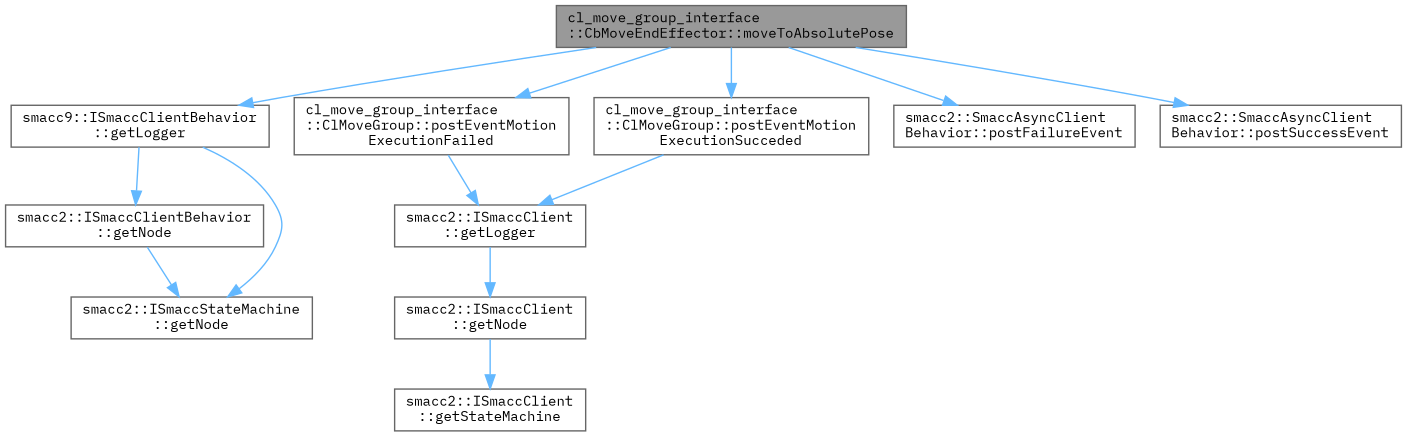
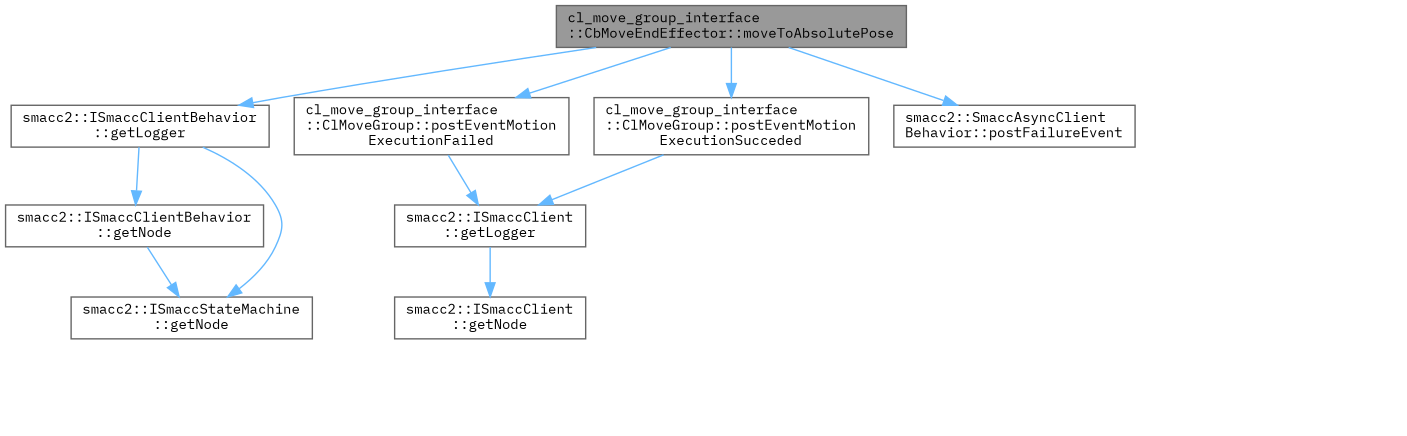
node "smacc9::ISmaccClientBehavior ::getLogger": label "smacc9::ISmaccClientBehavior ::getLogger" -> "smacc2::ISmaccClientBehavior ::getLogger"
node "smacc2::SmaccAsyncClient Behavior::postSuccessEvent": removed
node "smacc2::ISmaccClient ::getStateMachine": removed
